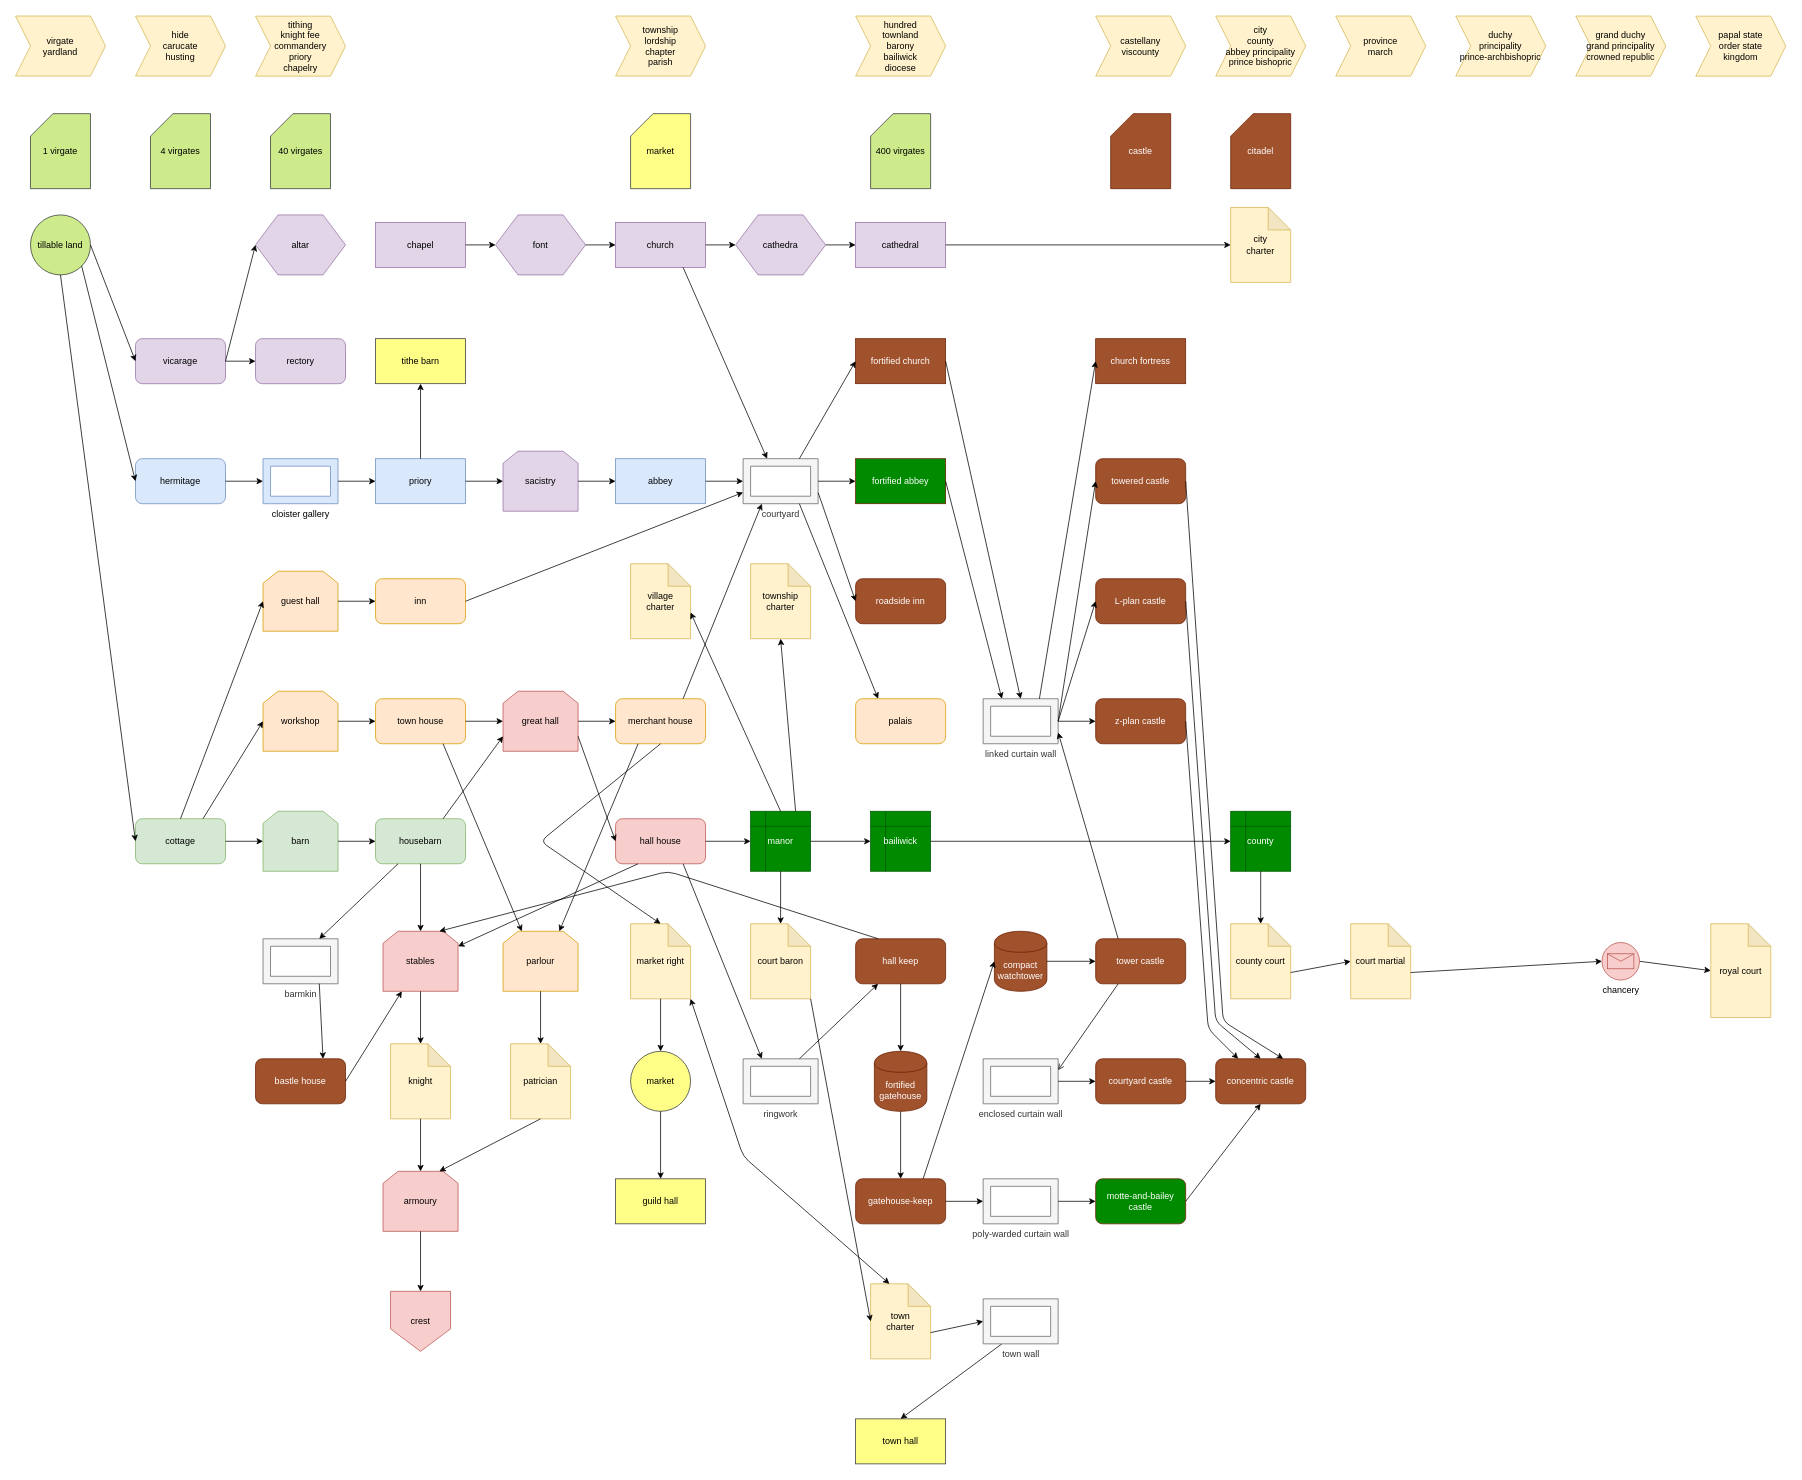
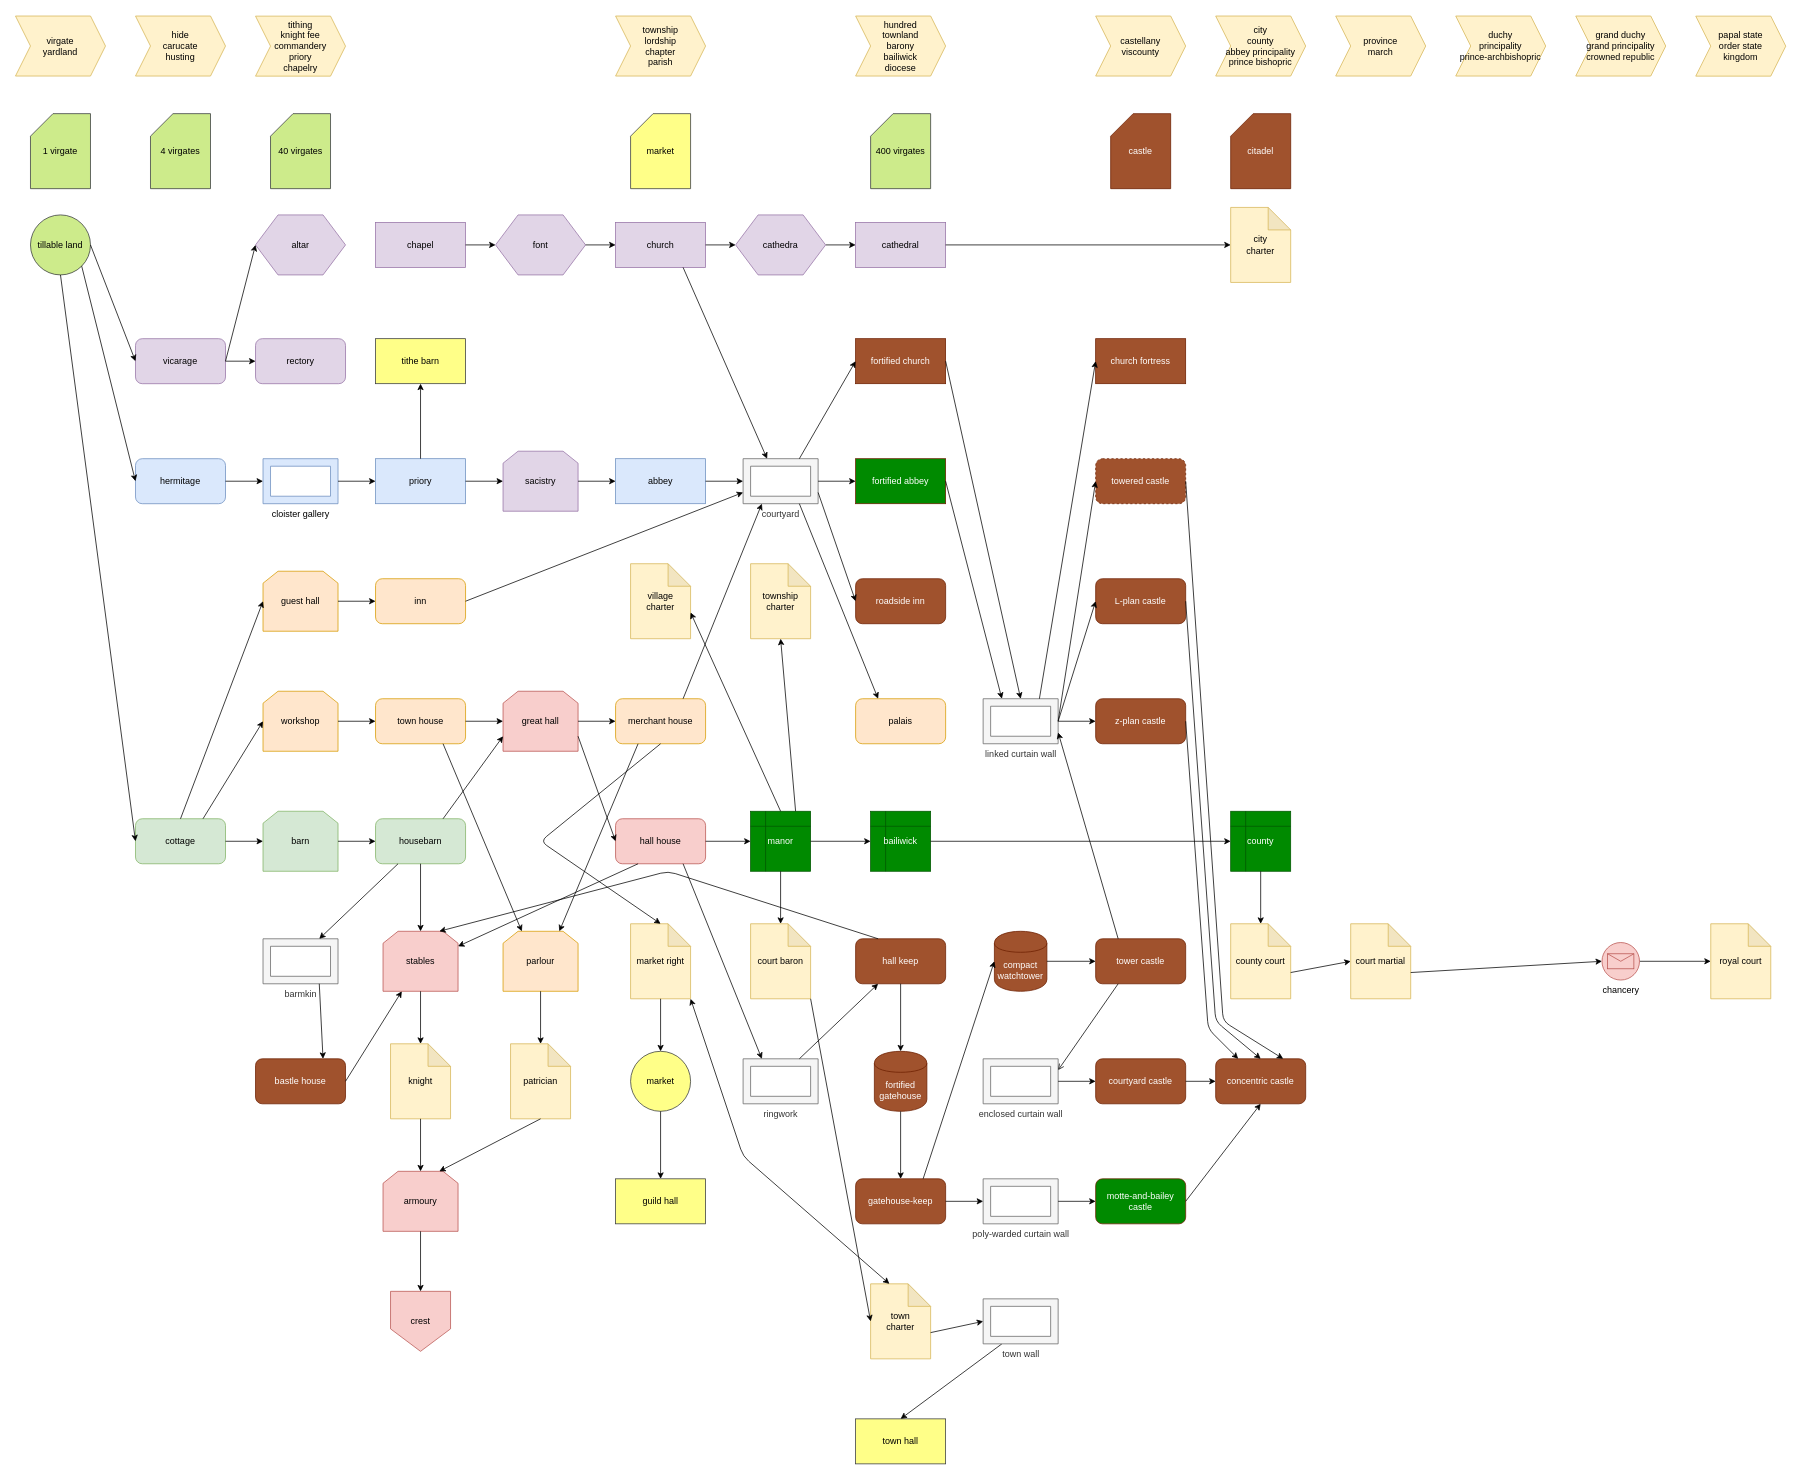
node "towered castle": style solid -> dashed
node "royal court": size 60x94 -> 60x75
